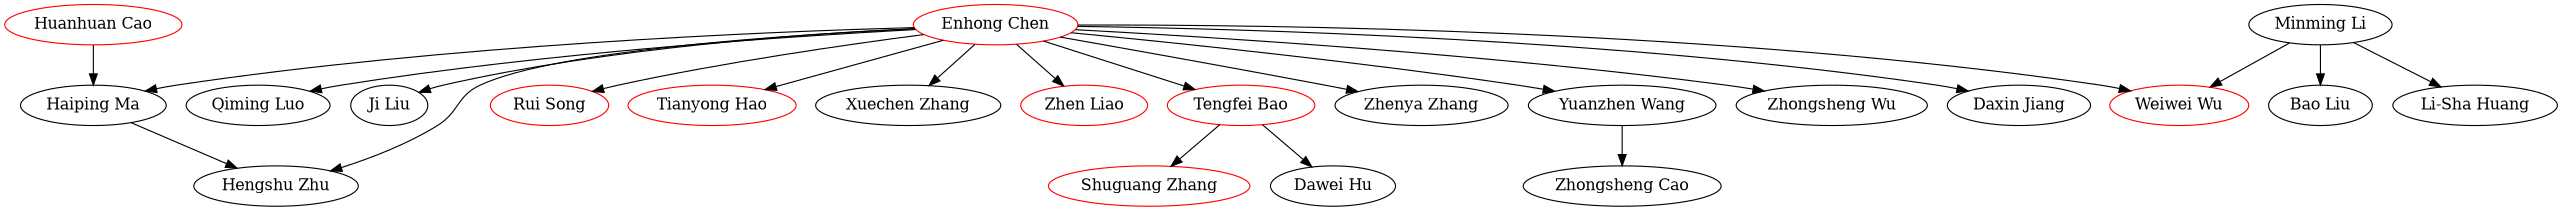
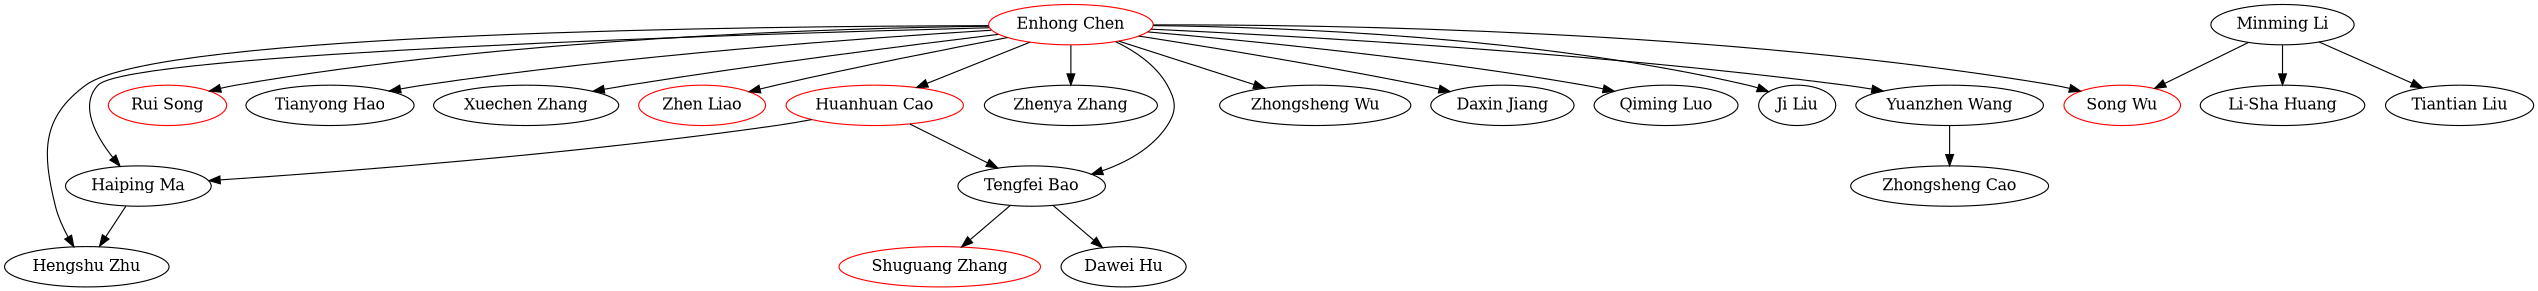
edge "Enhong Chen" -> "Huanhuan Cao": added
node "Tianyong Hao": color red -> black
node "Tengfei Bao": color red -> black
node "Weiwei Wu": label "Weiwei Wu" -> "Song Wu"
node "Bao Liu": label "Bao Liu" -> "Tiantian Liu"
edge "Huanhuan Cao" -> "Tengfei Bao": added
